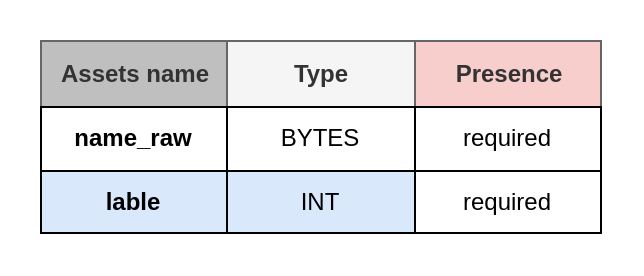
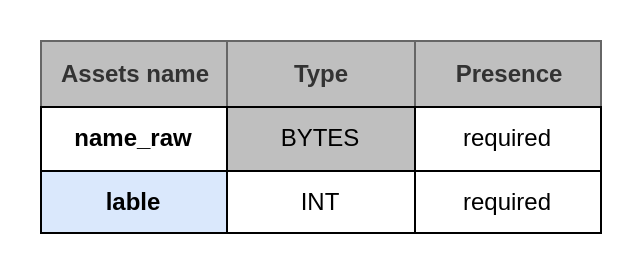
node "Type": fillcolor #f5f5f5 -> #bfbfbf
node "Presence": fillcolor #f8cecc -> #bfbfbf
node "BYTES": fillcolor #ffffff -> #bfbfbf
node "INT": fillcolor #dae8fc -> #ffffff
